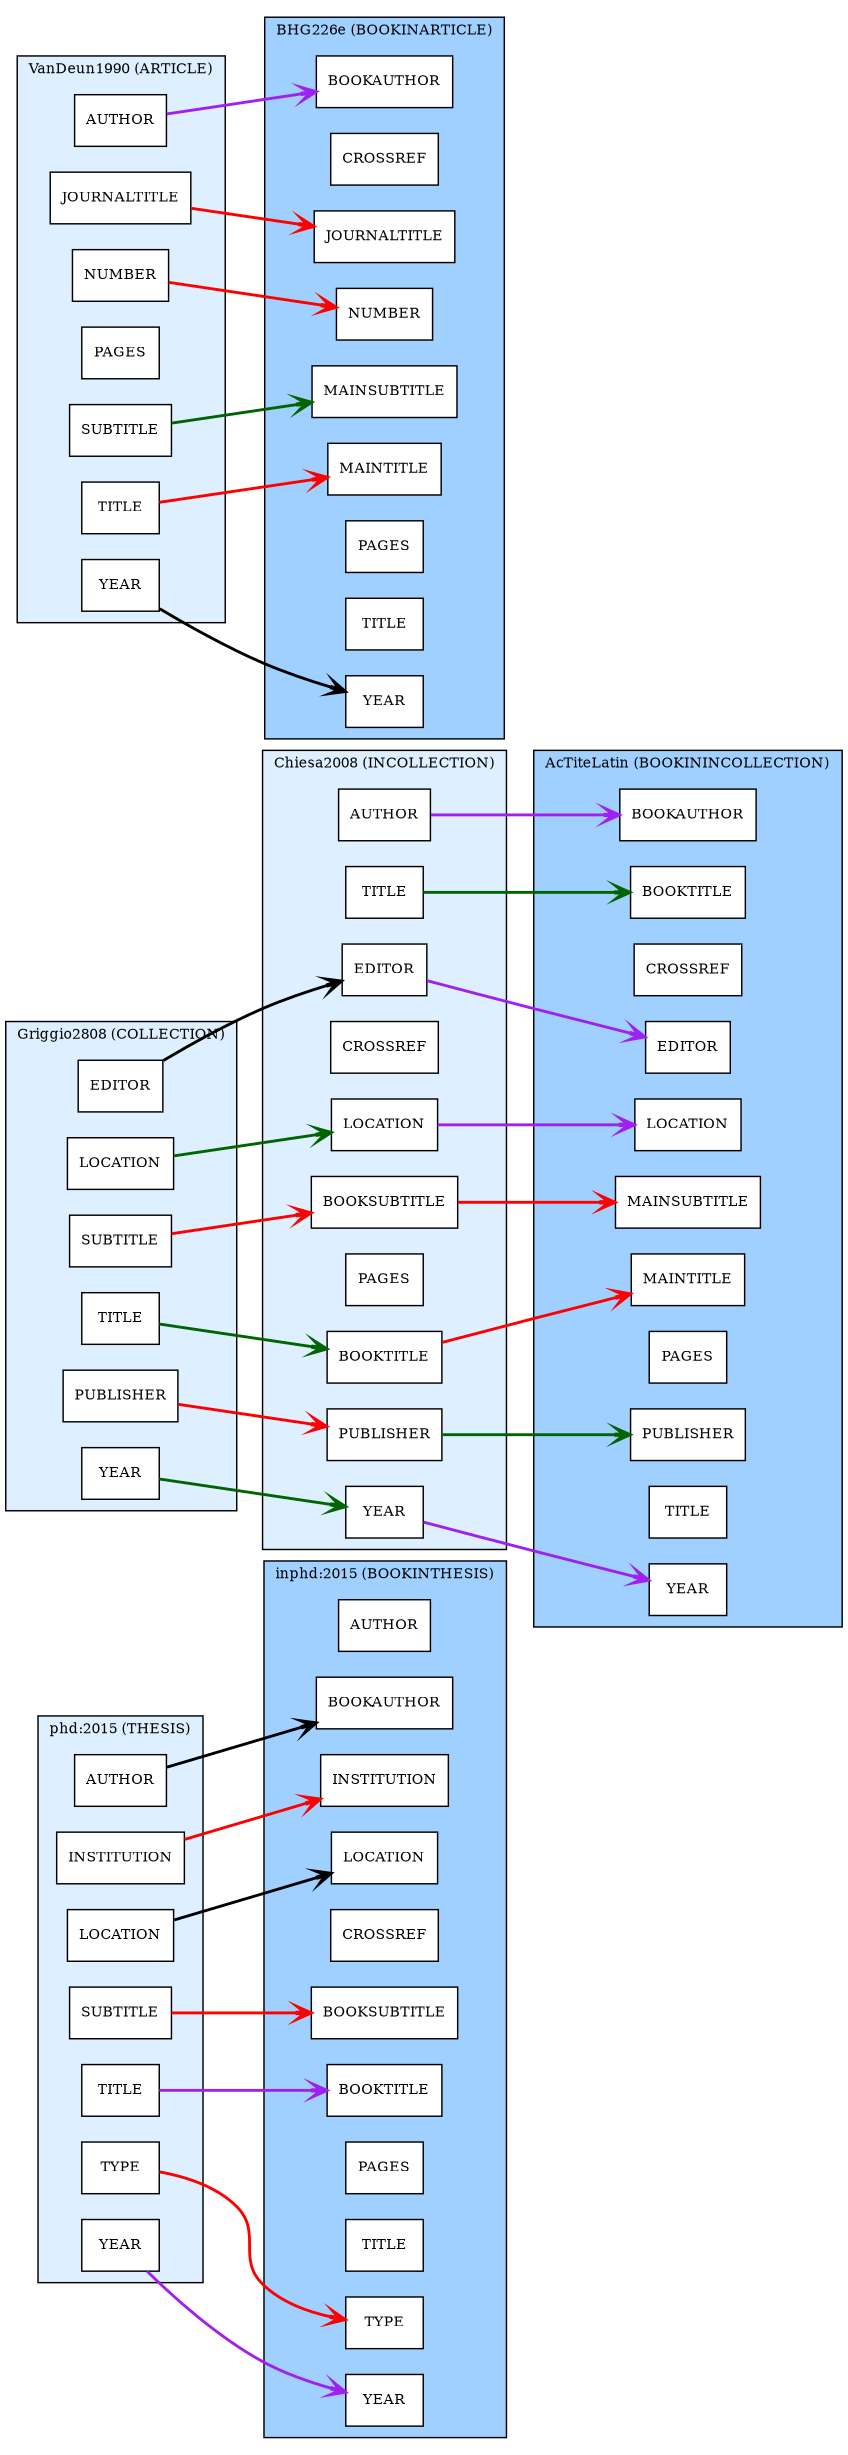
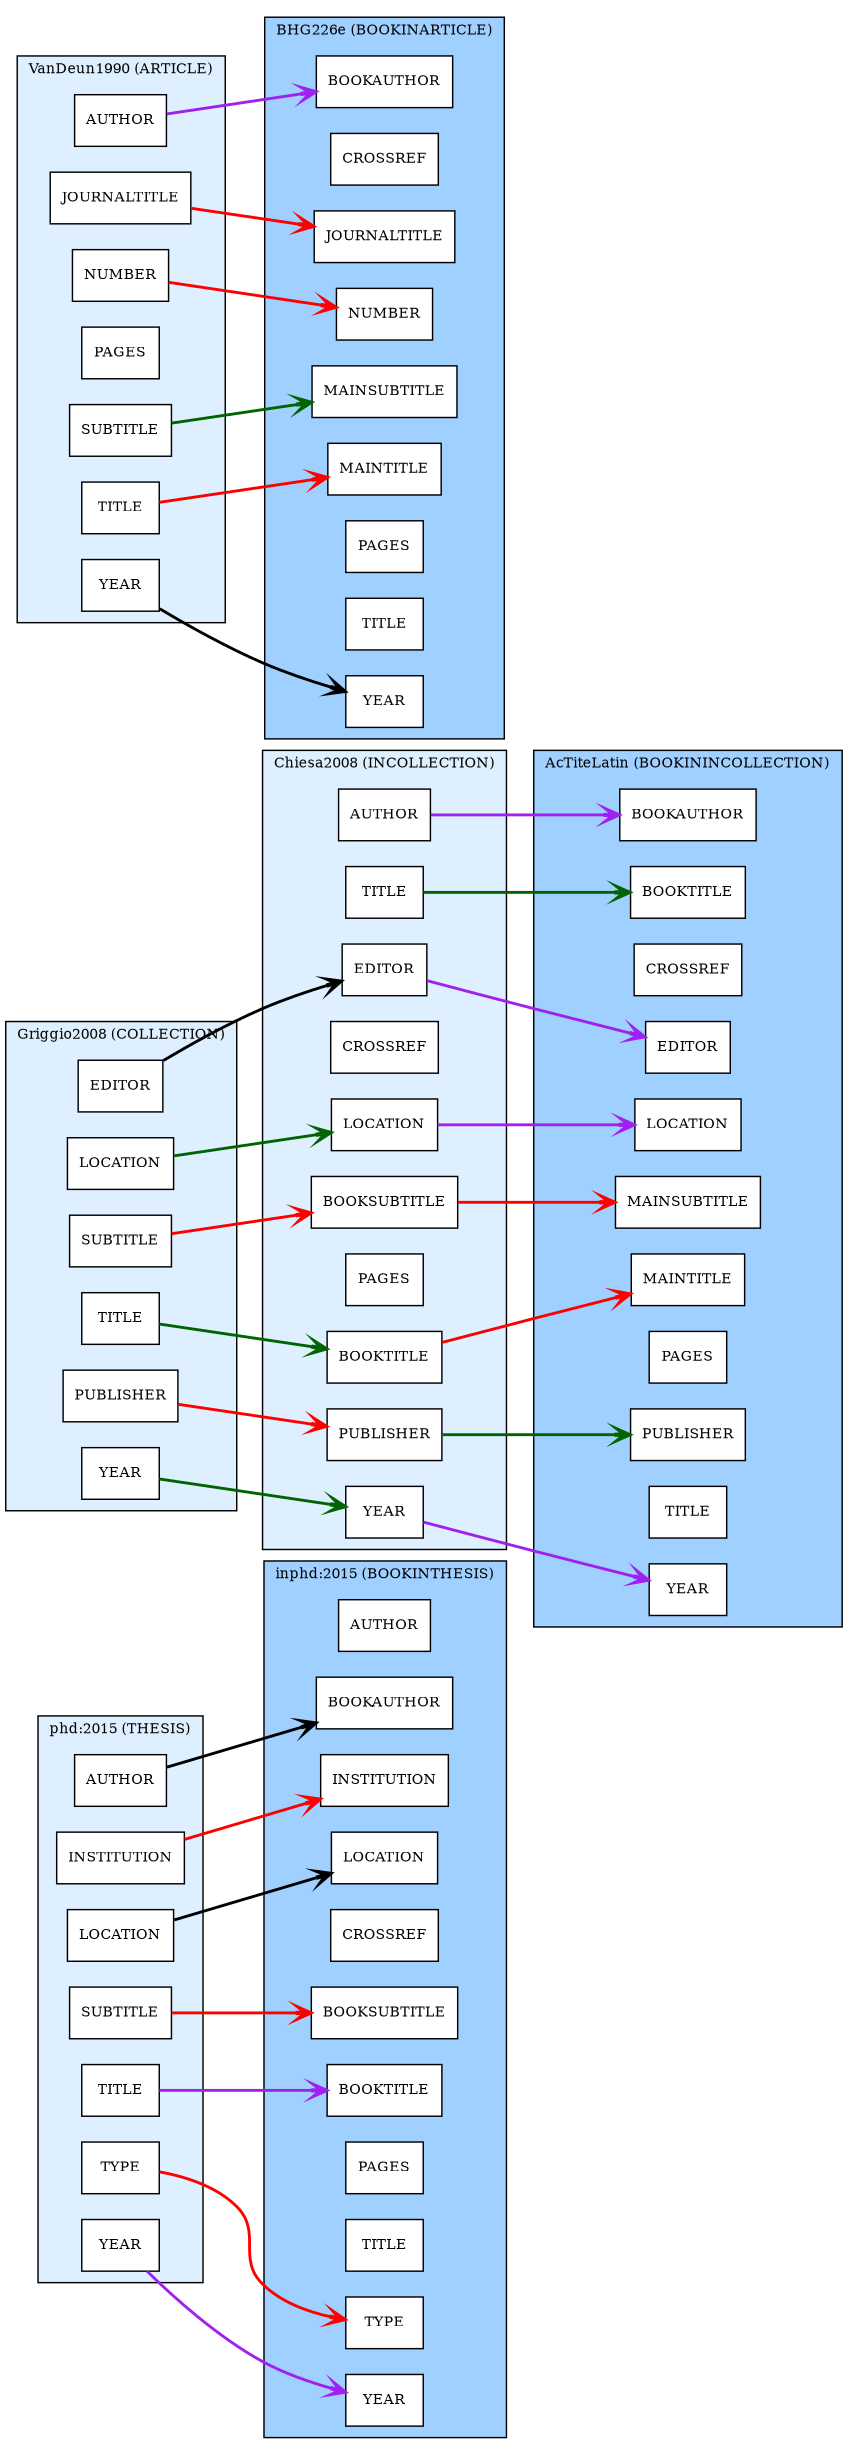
cluster "Griggio2808 (COLLECTION)": label "Griggio2808 (COLLECTION)" -> "Griggio2008 (COLLECTION)"
